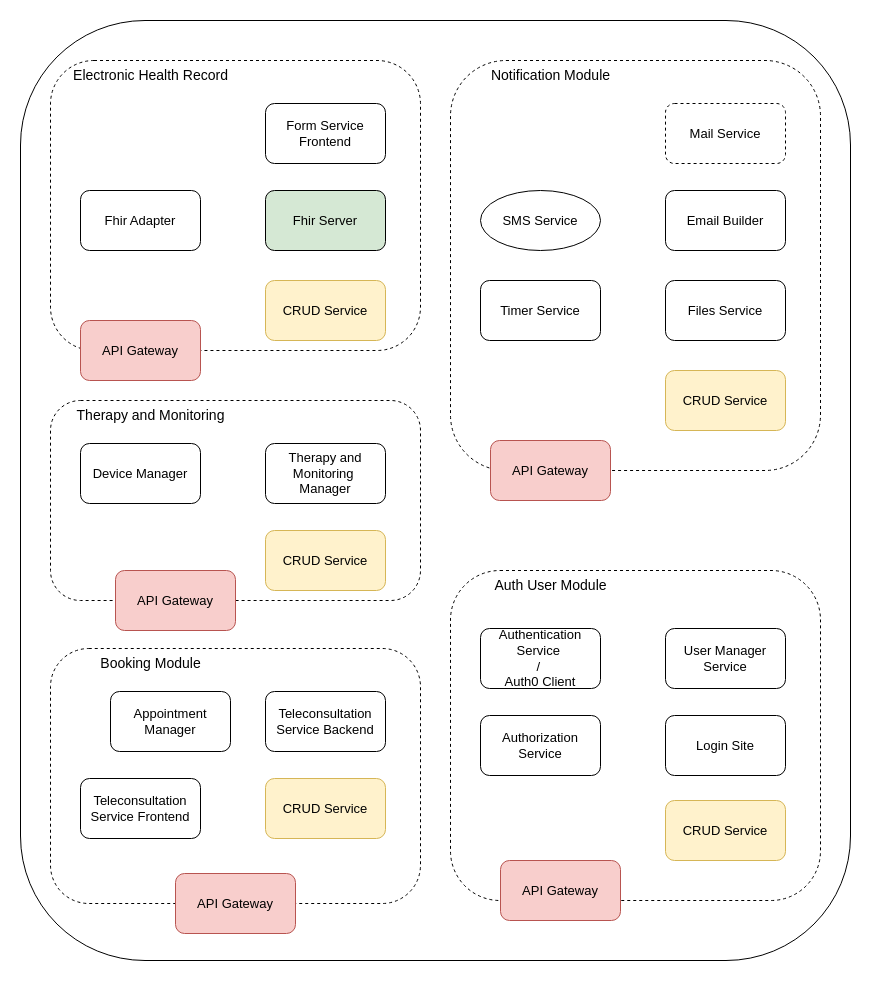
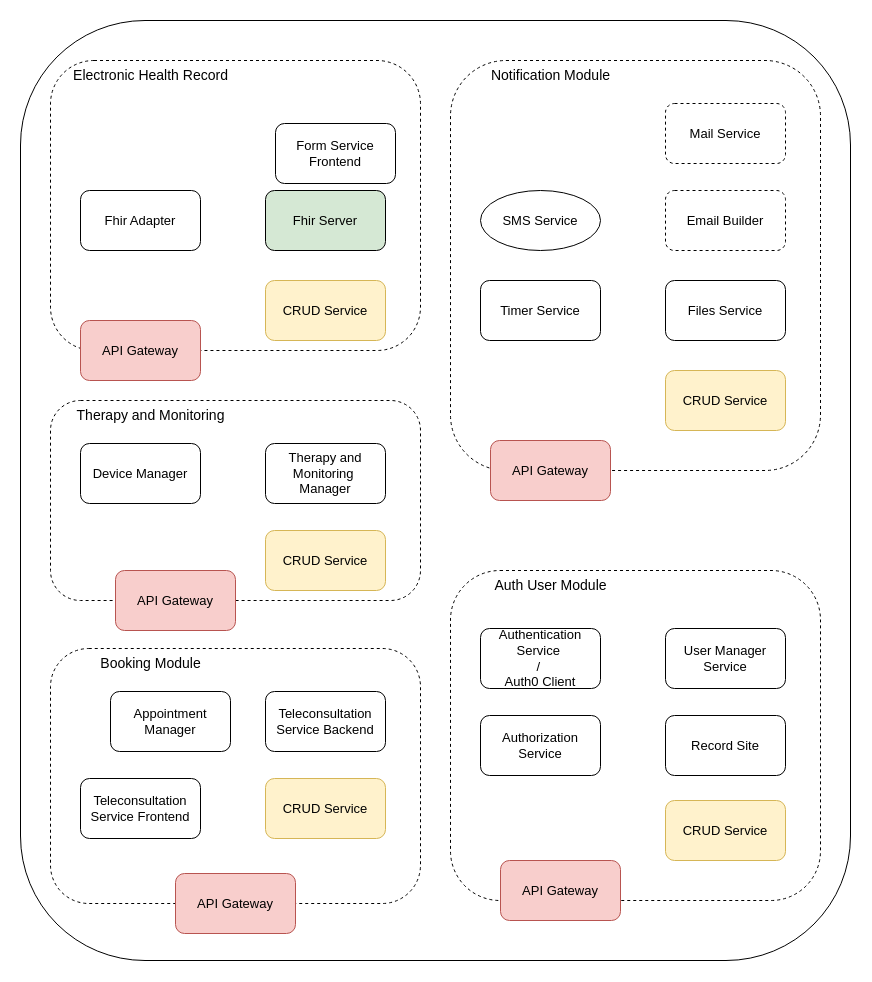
node "Form Service Frontend": moved (326, 134) -> (336, 154)
node "Email Builder": style solid -> dashed
node "Login Site": label "Login Site" -> "Record Site"
